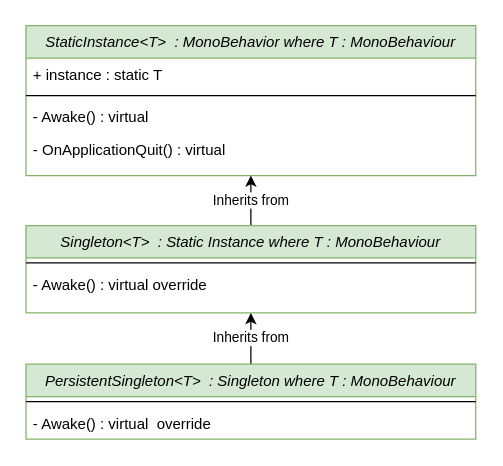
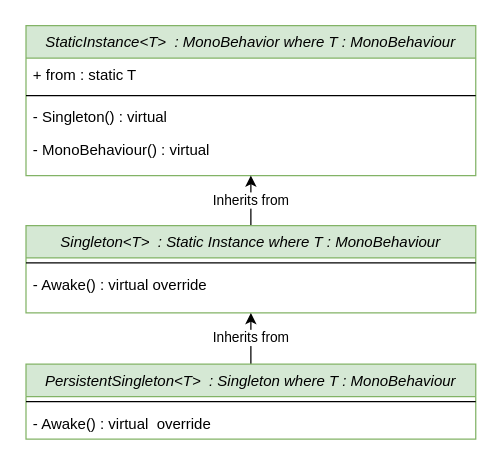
node "+ instance : static T": label "+ instance : static T" -> "+ from : static T"
node "- Awake() : virtual": label "- Awake() : virtual" -> "- Singleton() : virtual"
node "- OnApplicationQuit() : virtual": label "- OnApplicationQuit() : virtual" -> "- MonoBehaviour() : virtual"
